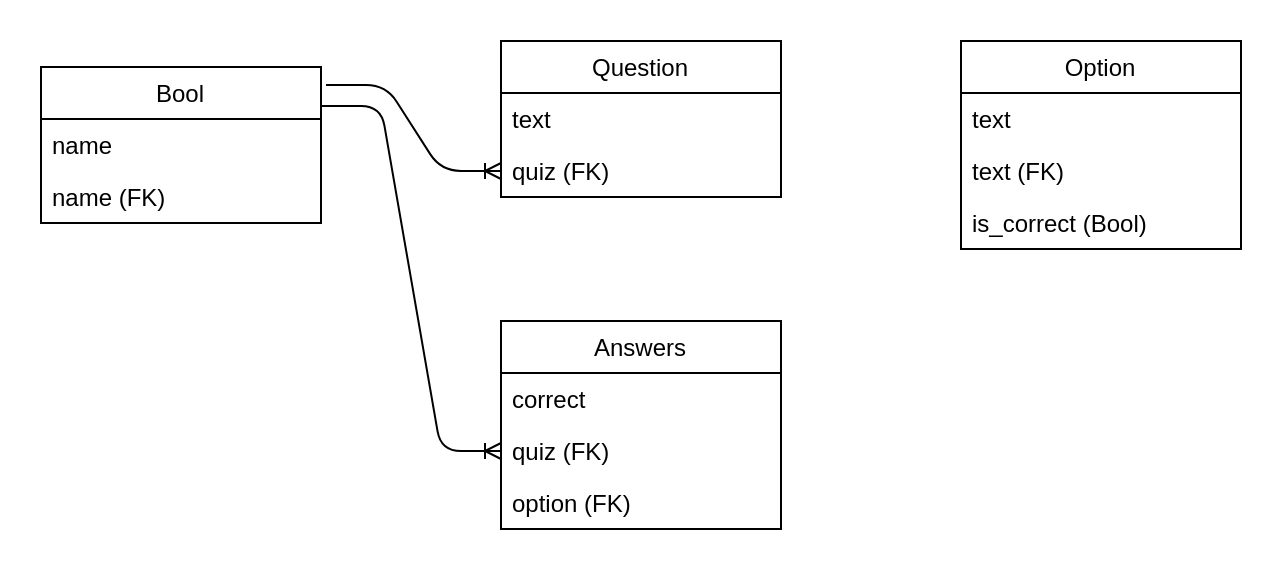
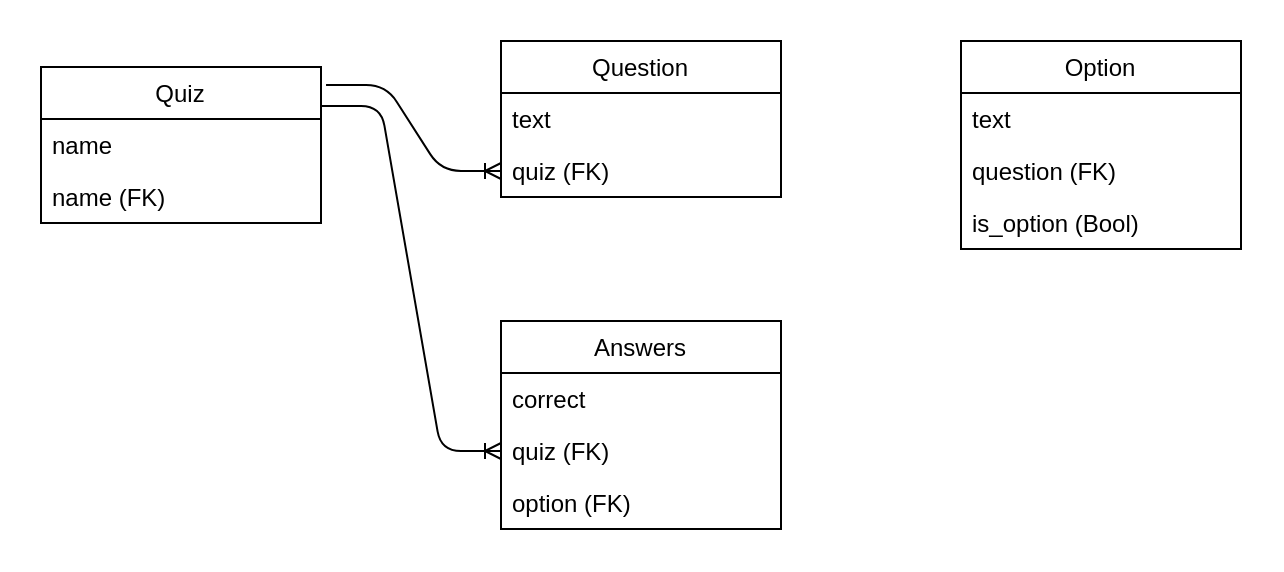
node "Bool": label "Bool" -> "Quiz"
node "text (FK)": label "text (FK)" -> "question (FK)"
node "is_correct (Bool)": label "is_correct (Bool)" -> "is_option (Bool)"
